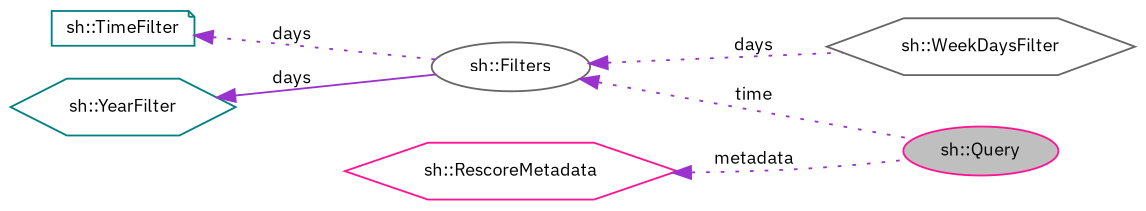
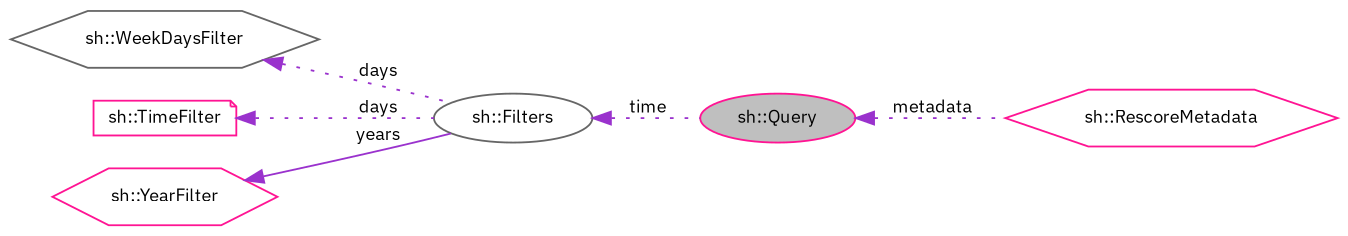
node "sh::TimeFilter": color teal -> deeppink
edge "sh::WeekDaysFilter" -> "sh::Filters": reversed
edge "sh::Filters" -> "sh::YearFilter": label " days" -> " years"
node "sh::YearFilter": color teal -> deeppink
edge "sh::Query" -> "sh::RescoreMetadata": reversed
